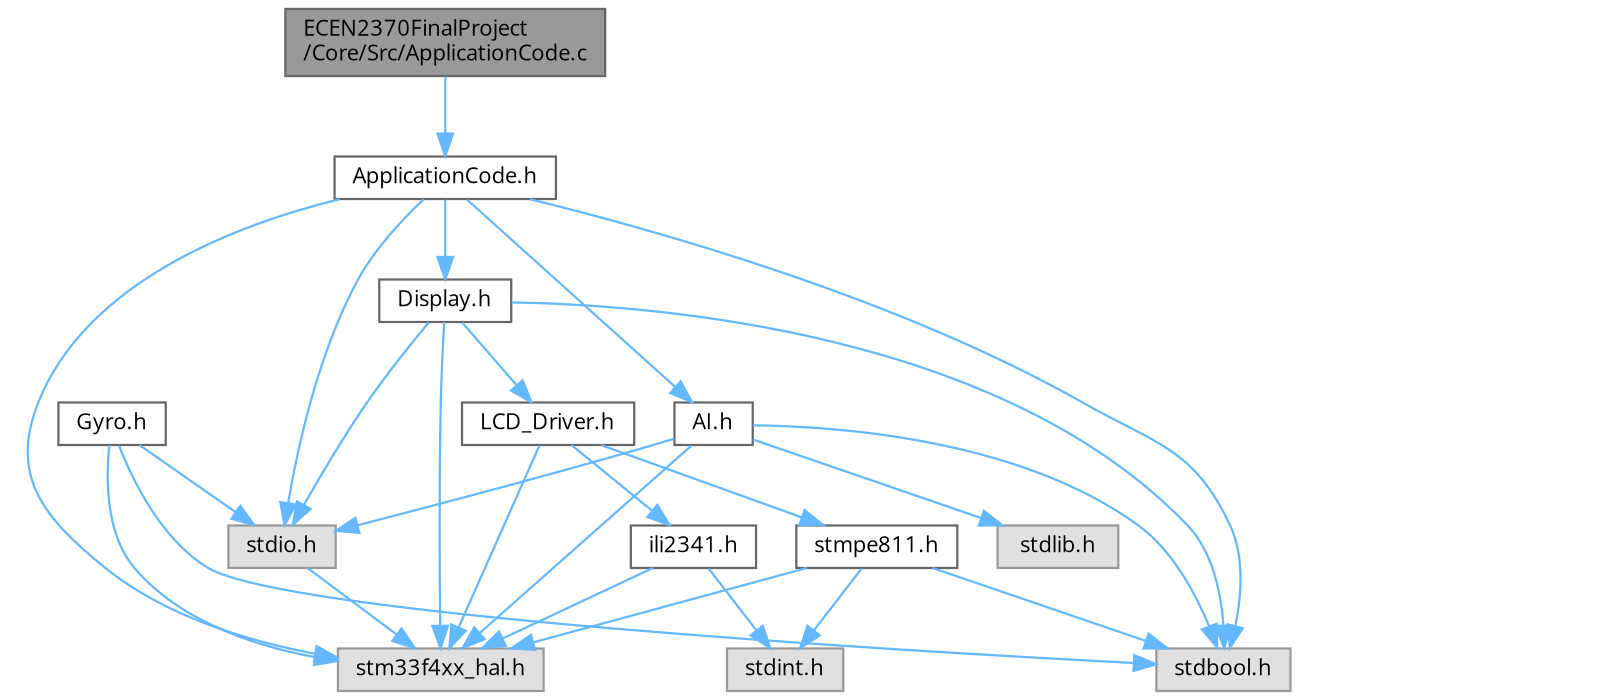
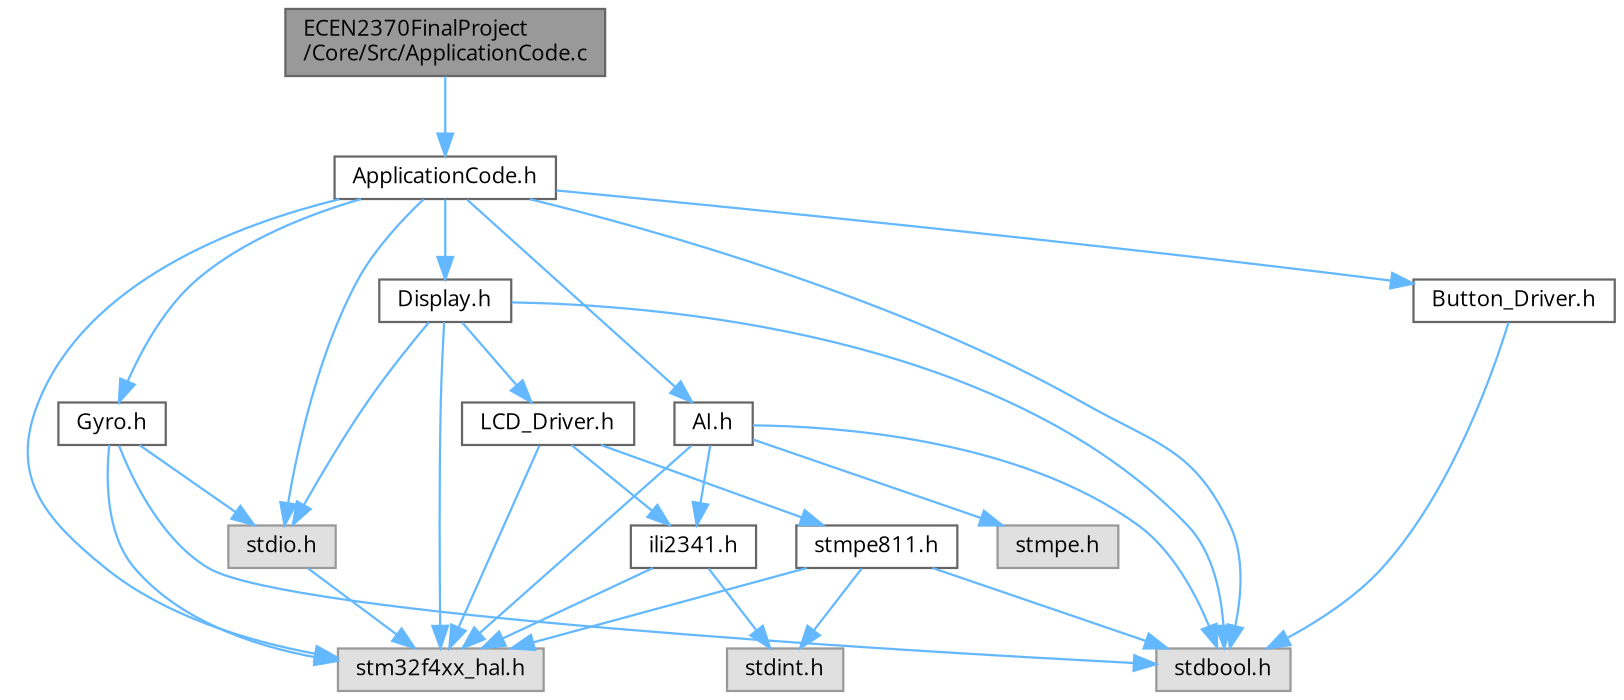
edge "ApplicationCode.h" -> "Gyro.h": added
node "Button_Driver.h": added
edge "AI.h" -> "stdio.h": now "AI.h" -> "ili2341.h"
node "stdlib.h": label "stdlib.h" -> "stmpe.h"
node "stm33f4xx_hal.h": label "stm33f4xx_hal.h" -> "stm32f4xx_hal.h"
